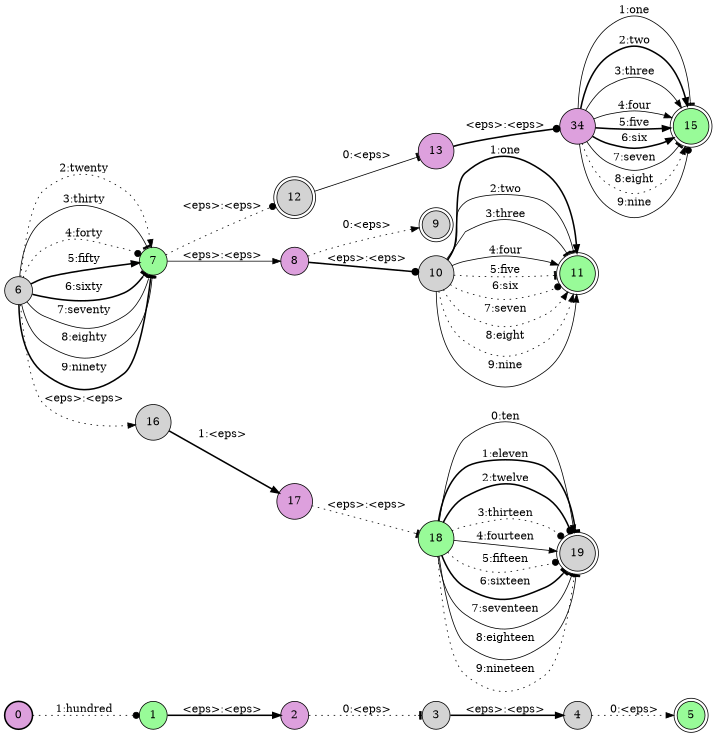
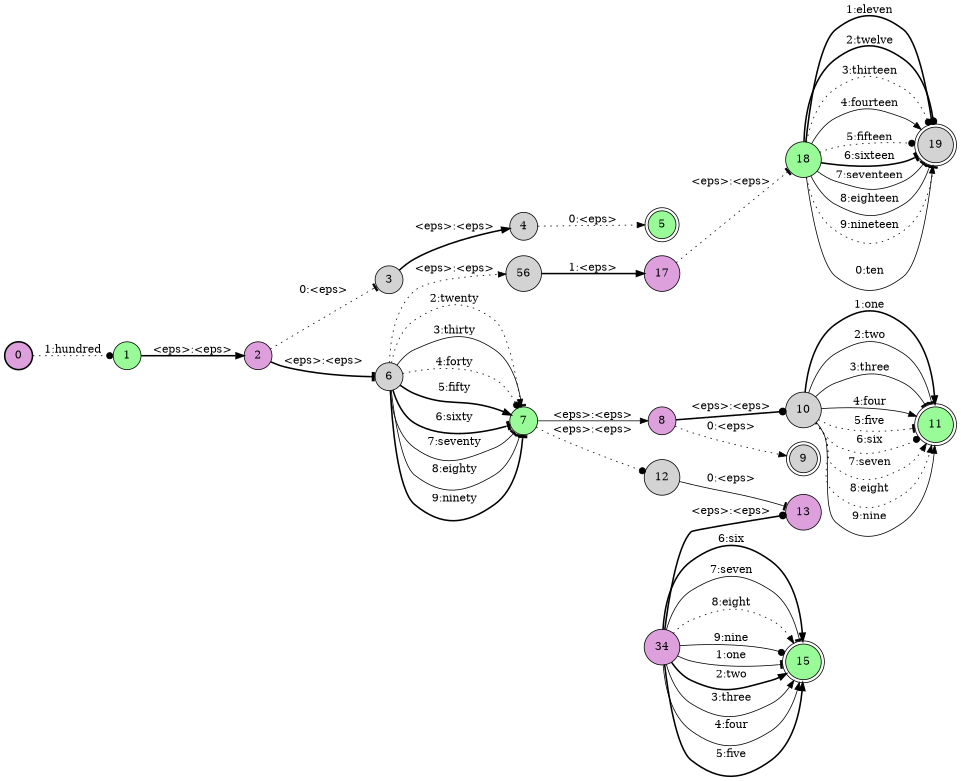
edge "13" -> "34": reversed
node "12": shape doublecircle -> circle
edge "2" -> "6": added, label "<eps>:<eps>"
node "16": label "16" -> "56"
